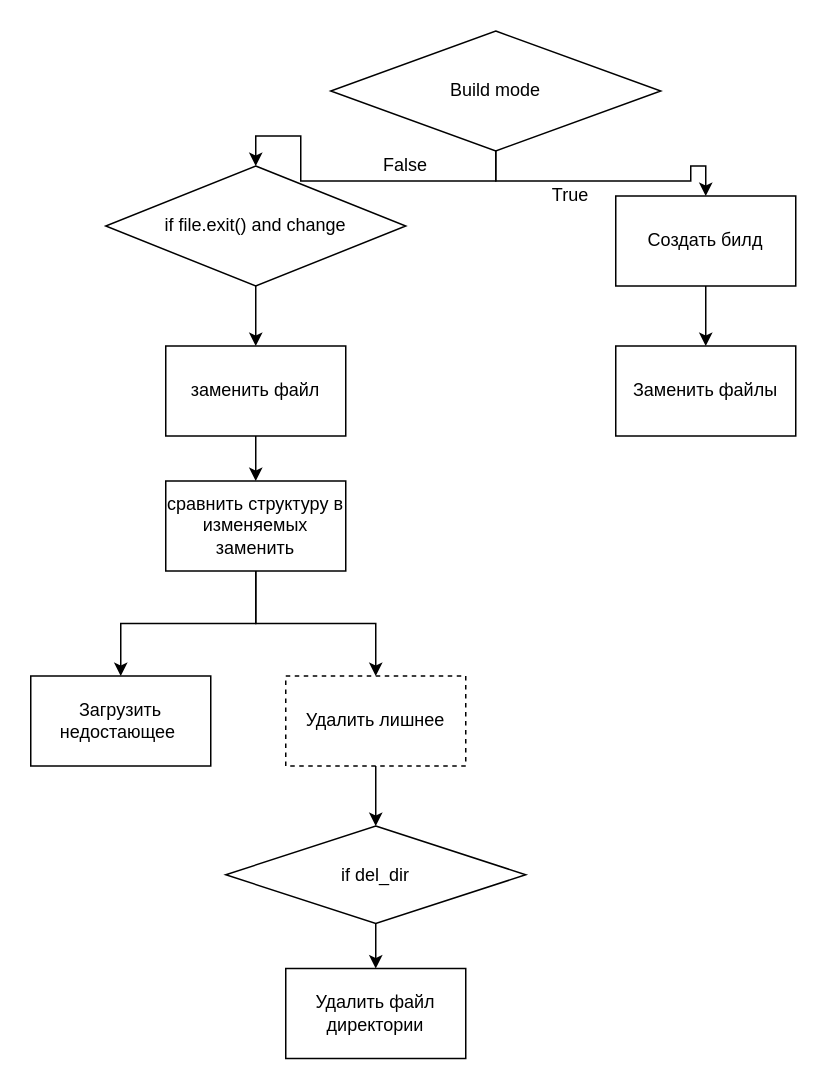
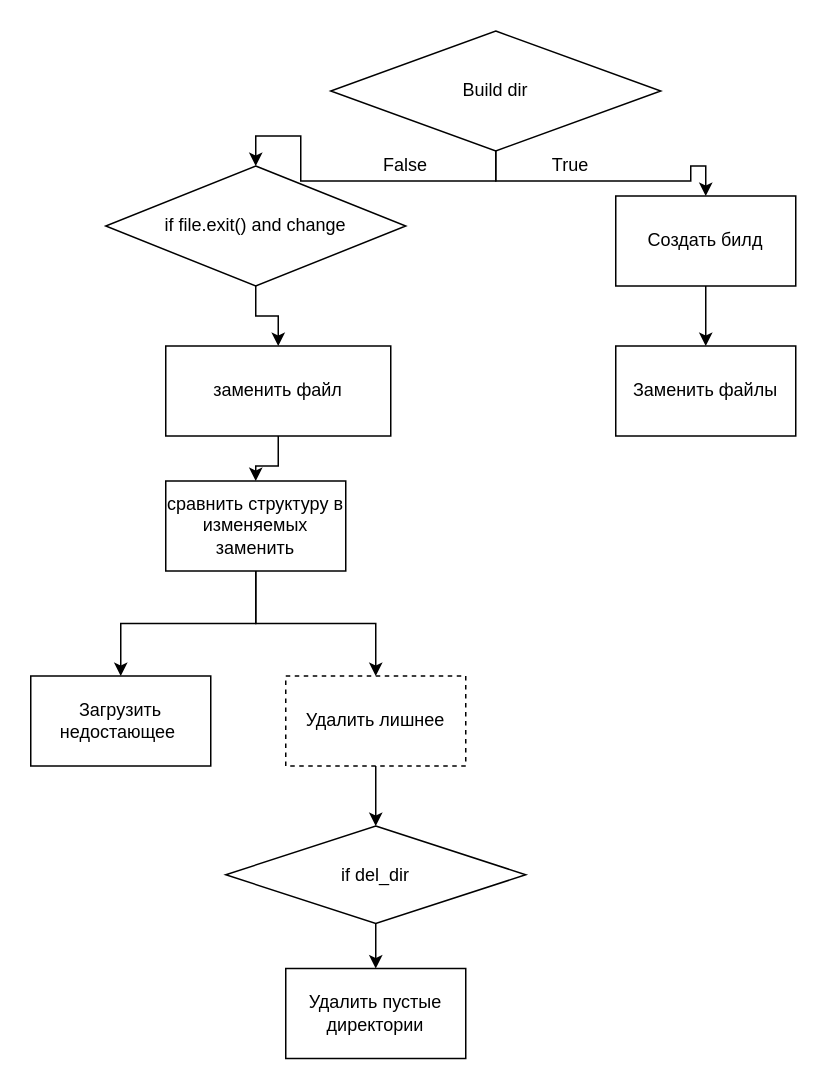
node "Build mode": label "Build mode" -> "Build dir"
node "True": moved (571, 196) -> (571, 166)
node "заменить файл": size 180x90 -> 225x90
node "Удалить файл директории": label "Удалить файл директории" -> "Удалить пустые директории"
